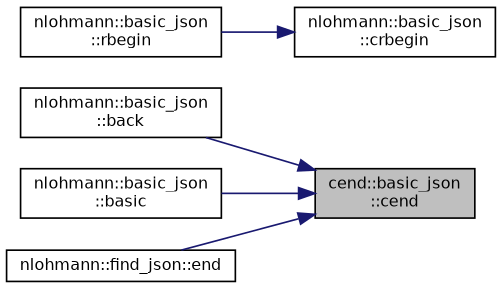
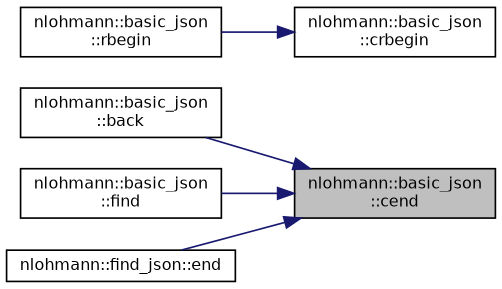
node "nlohmann::basic_json ::basic": label "nlohmann::basic_json ::basic" -> "nlohmann::basic_json ::find"
node "cend::basic_json ::cend": label "cend::basic_json ::cend" -> "nlohmann::basic_json ::cend"
